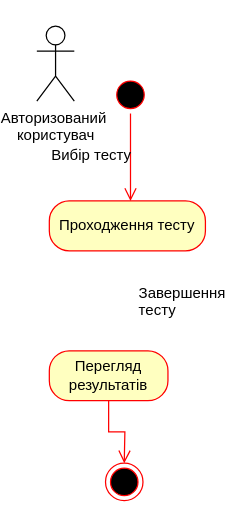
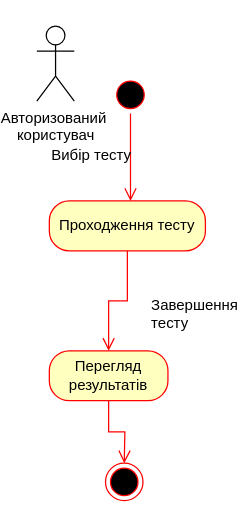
edge "Проходження тесту" -> "Перегляд результатів": added
node "Завершення тесту": moved (181, 301) -> (193, 313)
